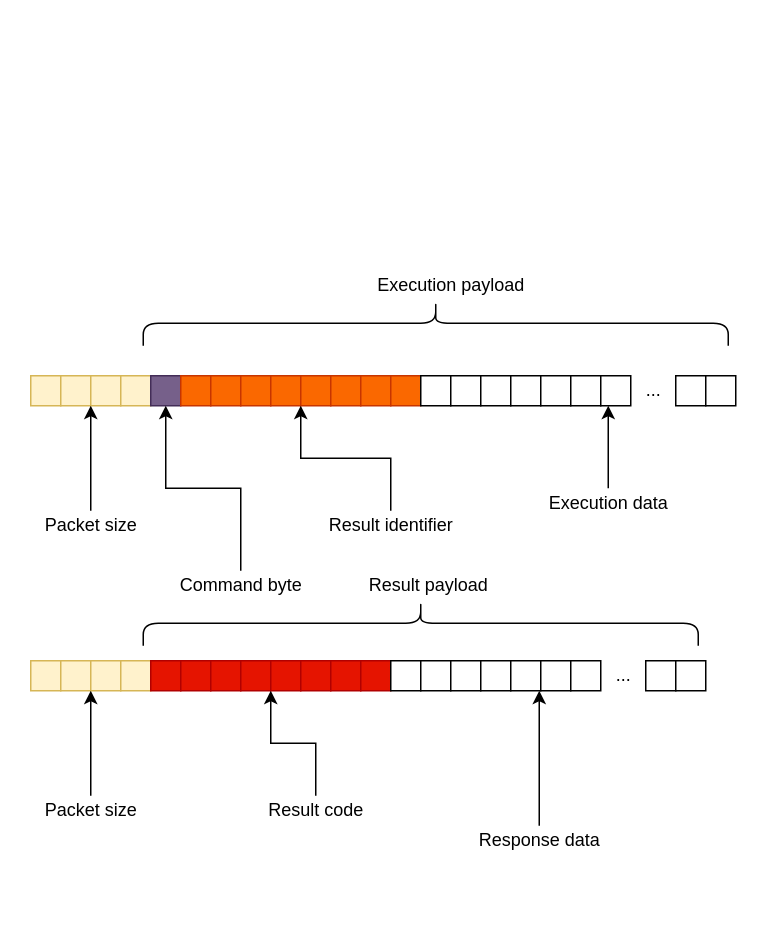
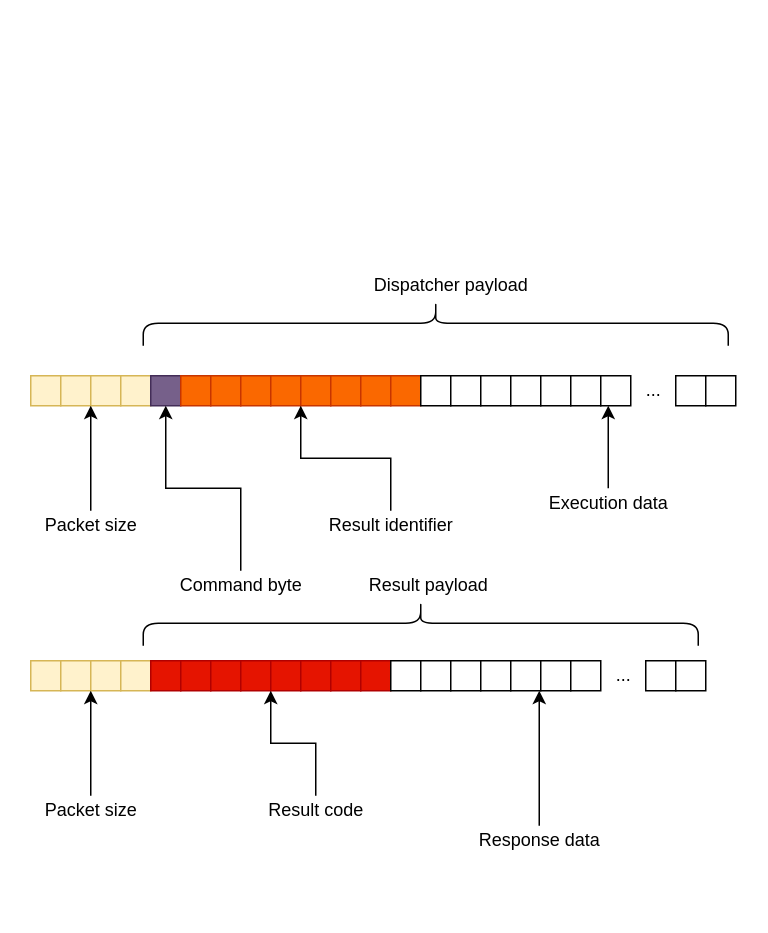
node "Execution payload": label "Execution payload" -> "Dispatcher payload"
